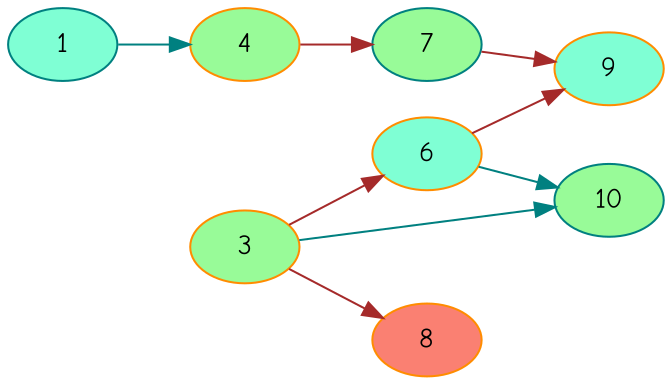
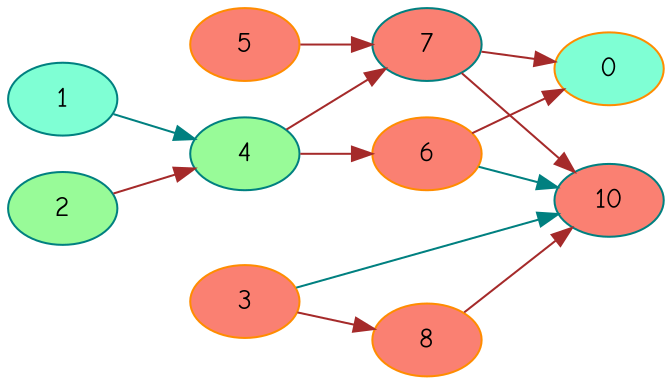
node "5": added
node "4": color darkorange -> teal
node "7": fillcolor palegreen -> salmon
node "9": label "9" -> "0"
edge "7" -> "10": added
node "6": fillcolor aquamarine -> salmon
node "10": fillcolor palegreen -> salmon
edge "3" -> "6": now "4" -> "6"
node "2": added
node "3": fillcolor palegreen -> salmon
edge "8" -> "10": added
